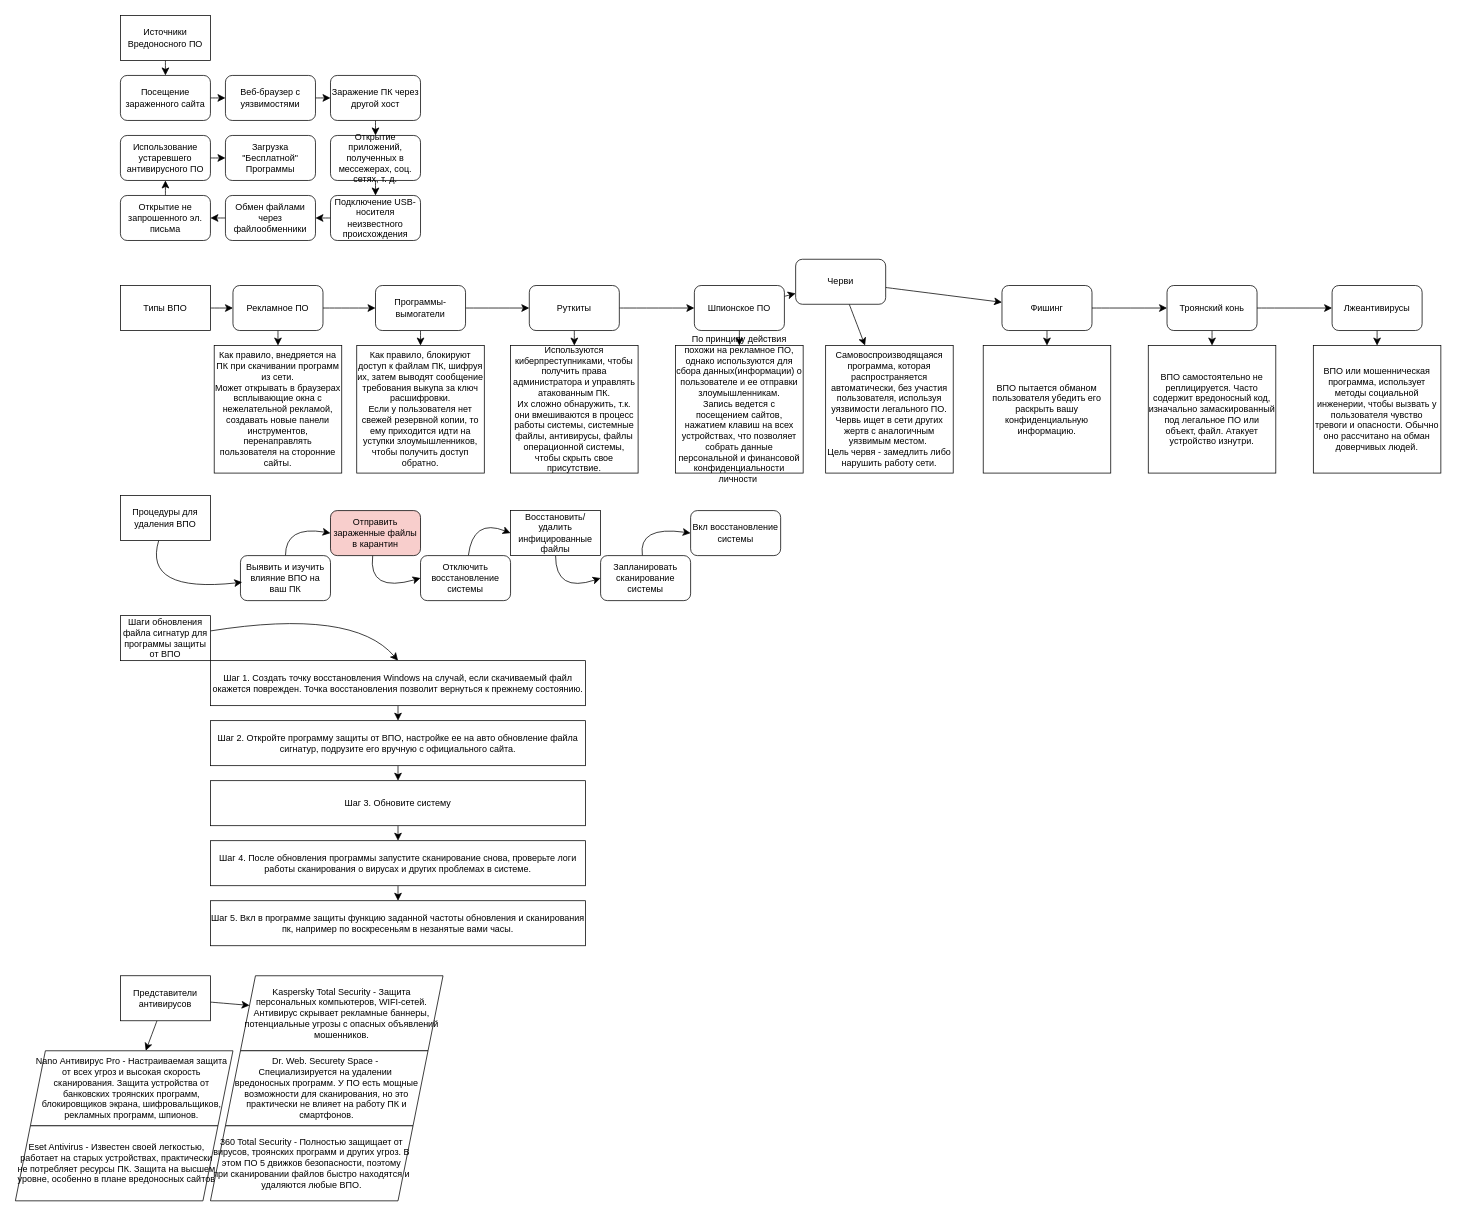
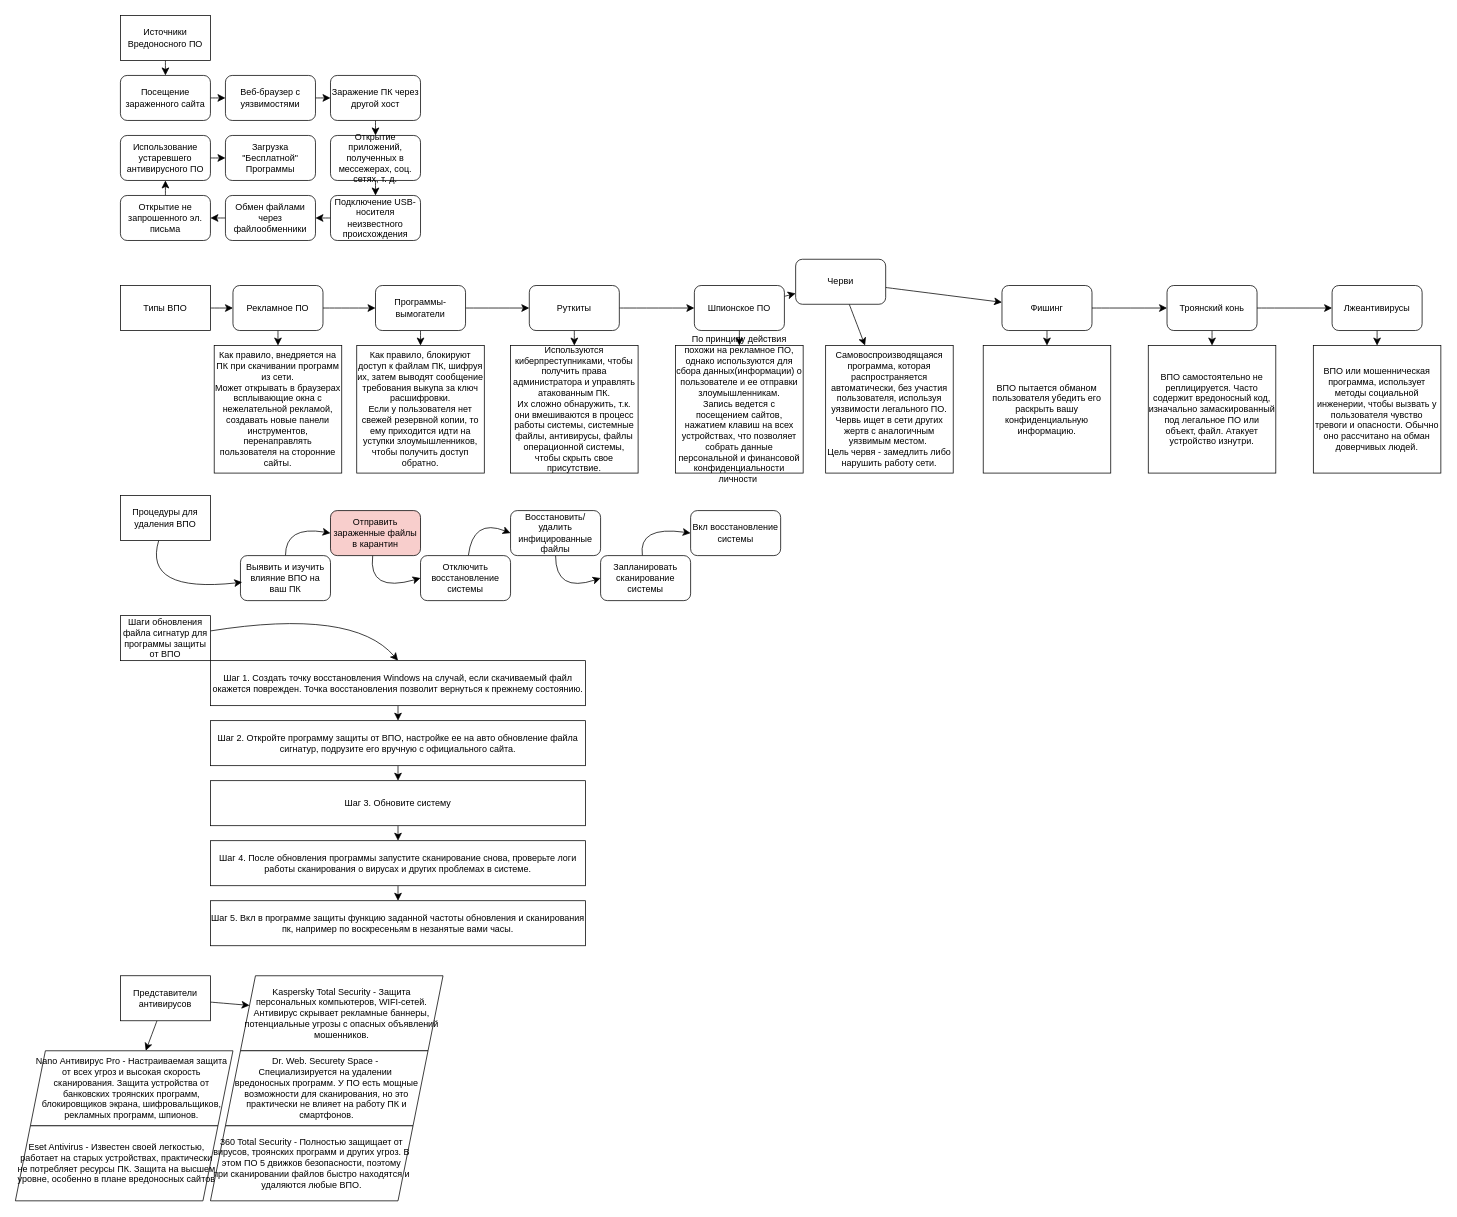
node "Восстановить/удалить инфицированные файлы": shape rectangle -> rounded rectangle
